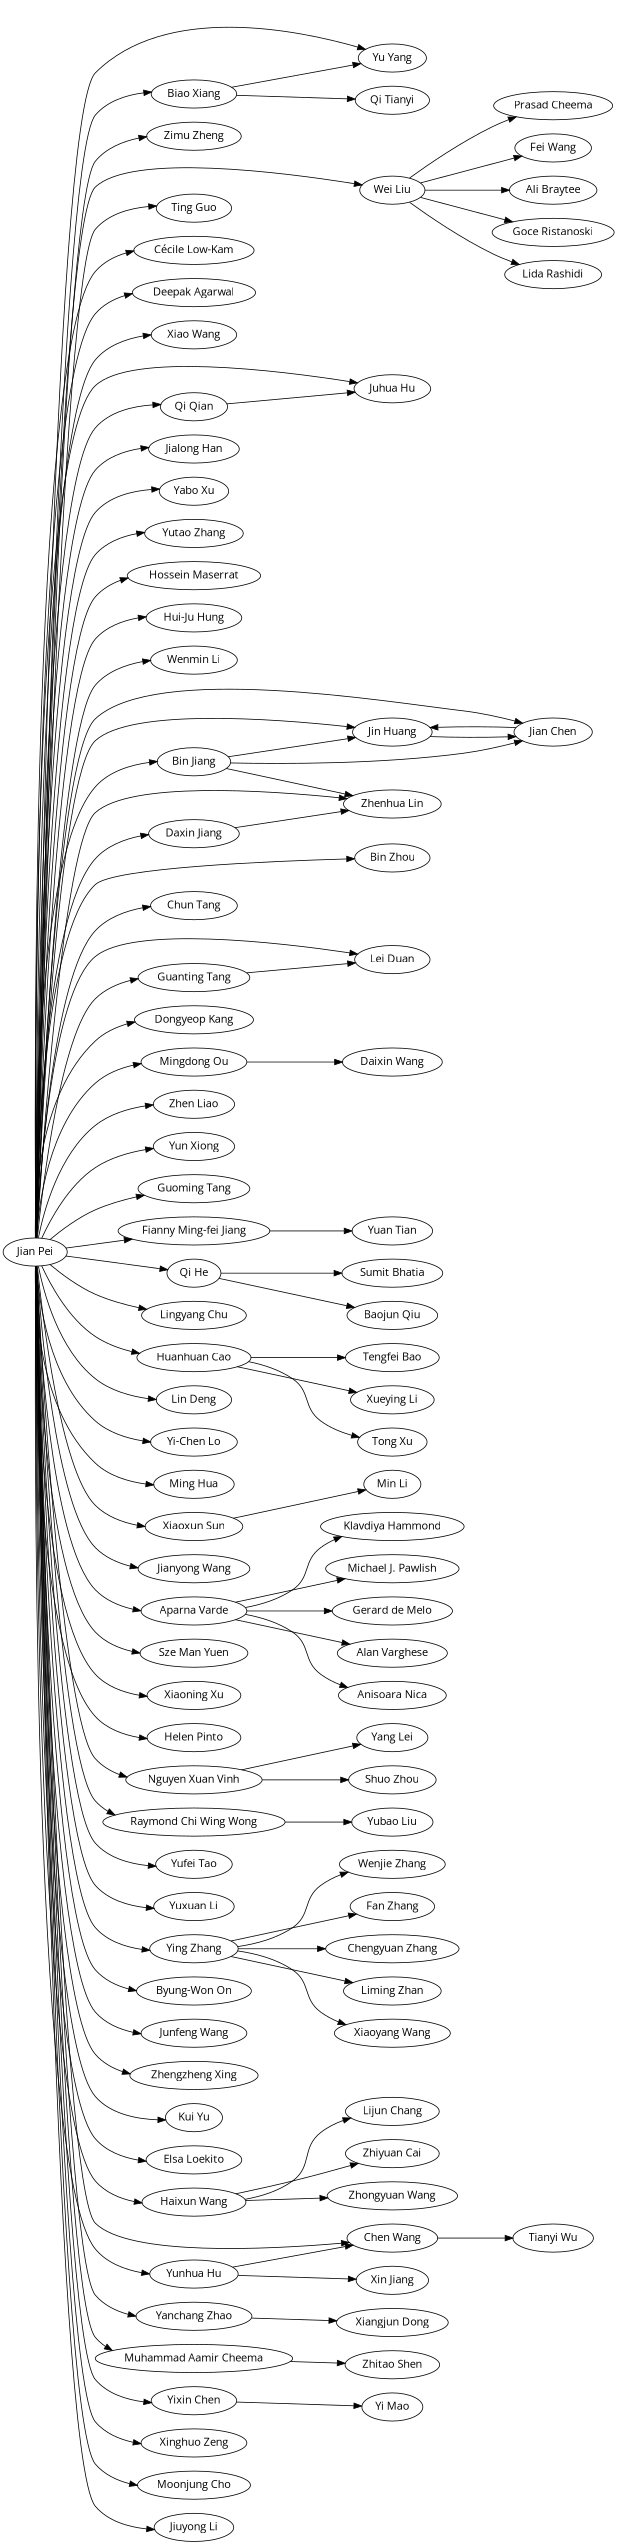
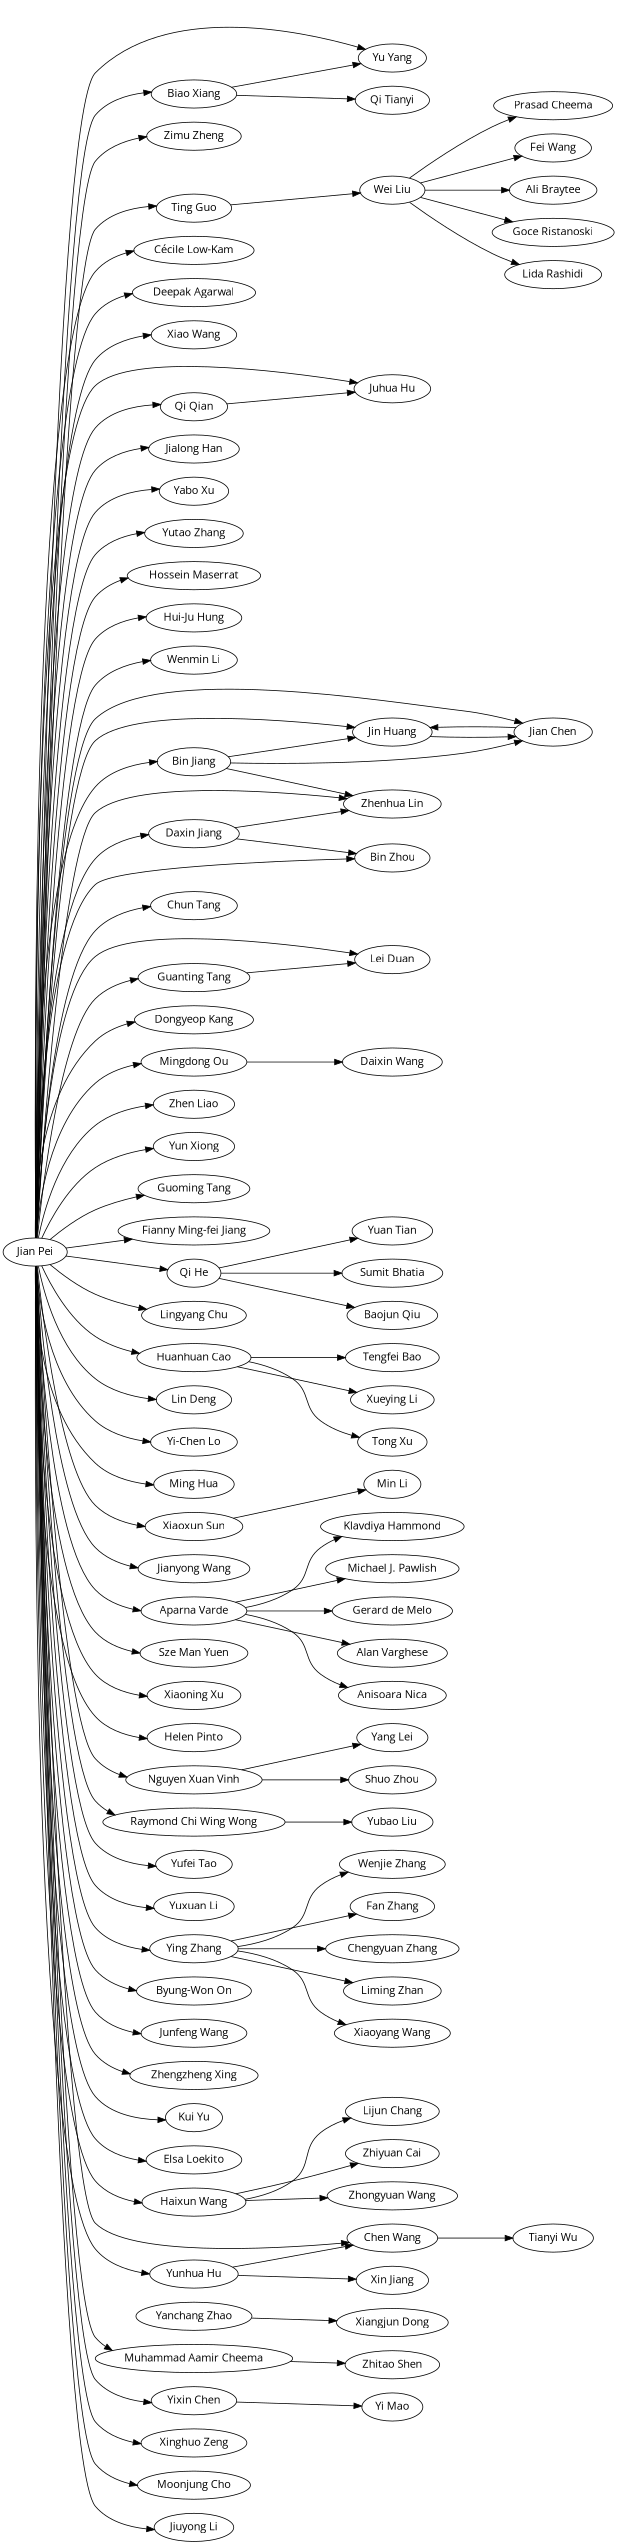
edge "Jian Pei" -> "Wei Liu": now "Ting Guo" -> "Wei Liu"
edge "Daxin Jiang" -> "Bin Zhou": added
edge "Fianny Ming-fei Jiang" -> "Yuan Tian": now "Qi He" -> "Yuan Tian"
edge "Jian Pei" -> "Yanchang Zhao": removed
